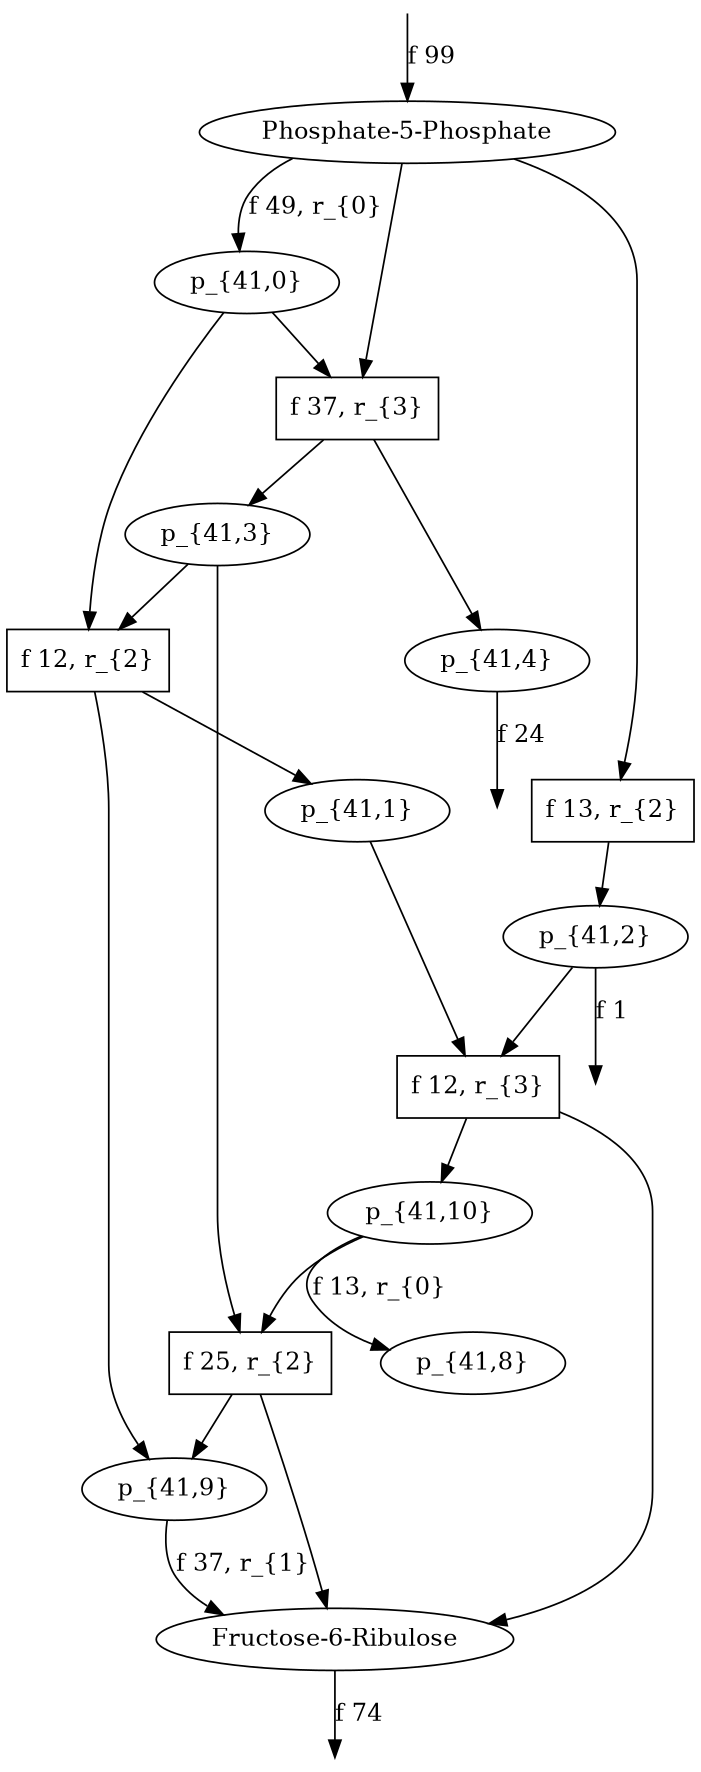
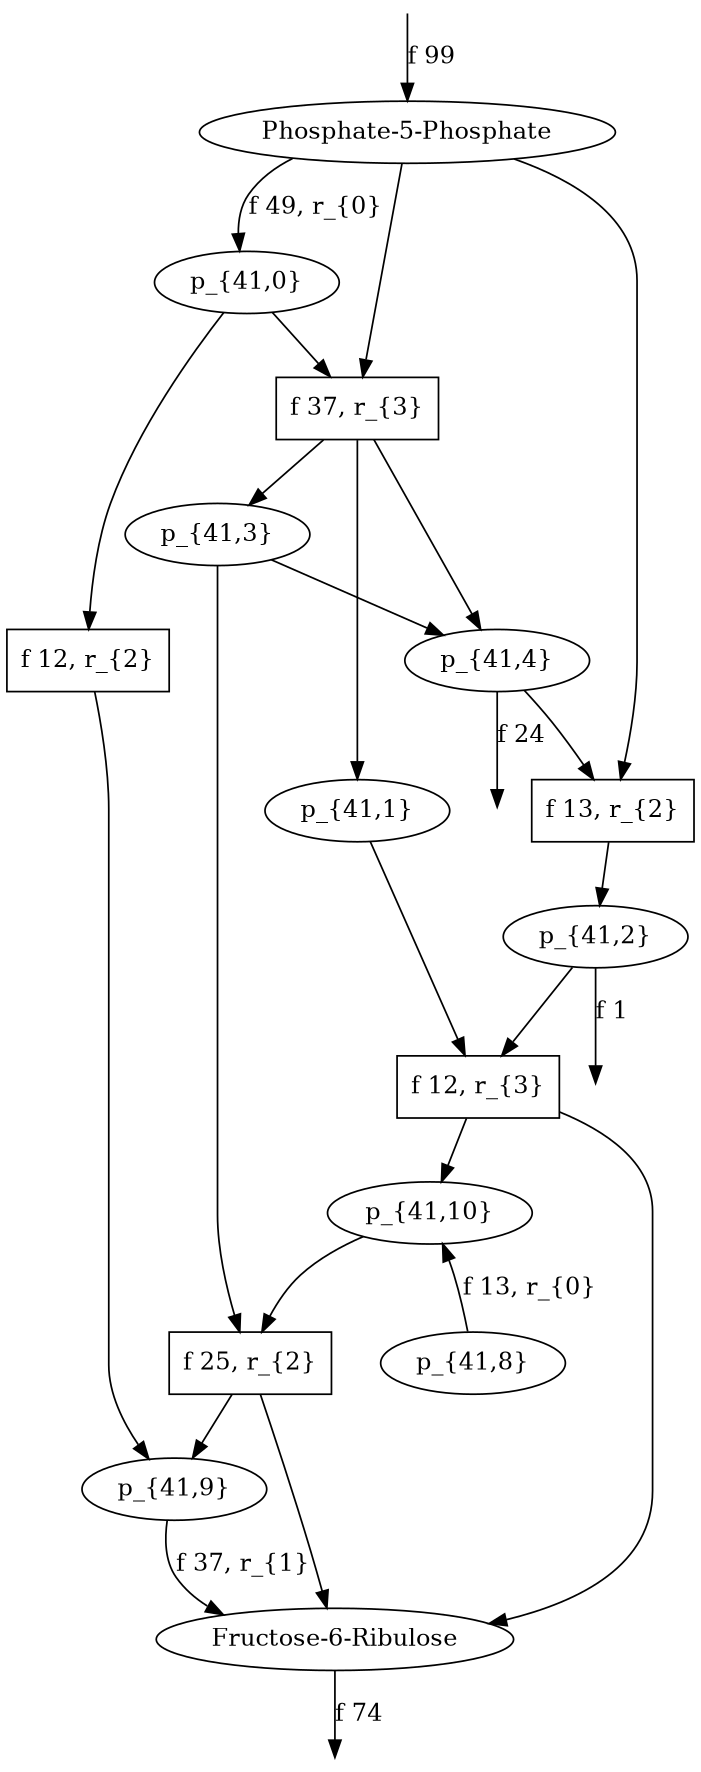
edge "p_{41,3}" -> "f 12, r_{2}": now "p_{41,3}" -> "p_{41,4}"
edge "p_{41,4}" -> "f 13, r_{2}": added
edge "f 12, r_{2}" -> "p_{41,1}": now "f 37, r_{3}" -> "p_{41,1}"
edge "p_{41,10}" -> "p_{41,8}": reversed
